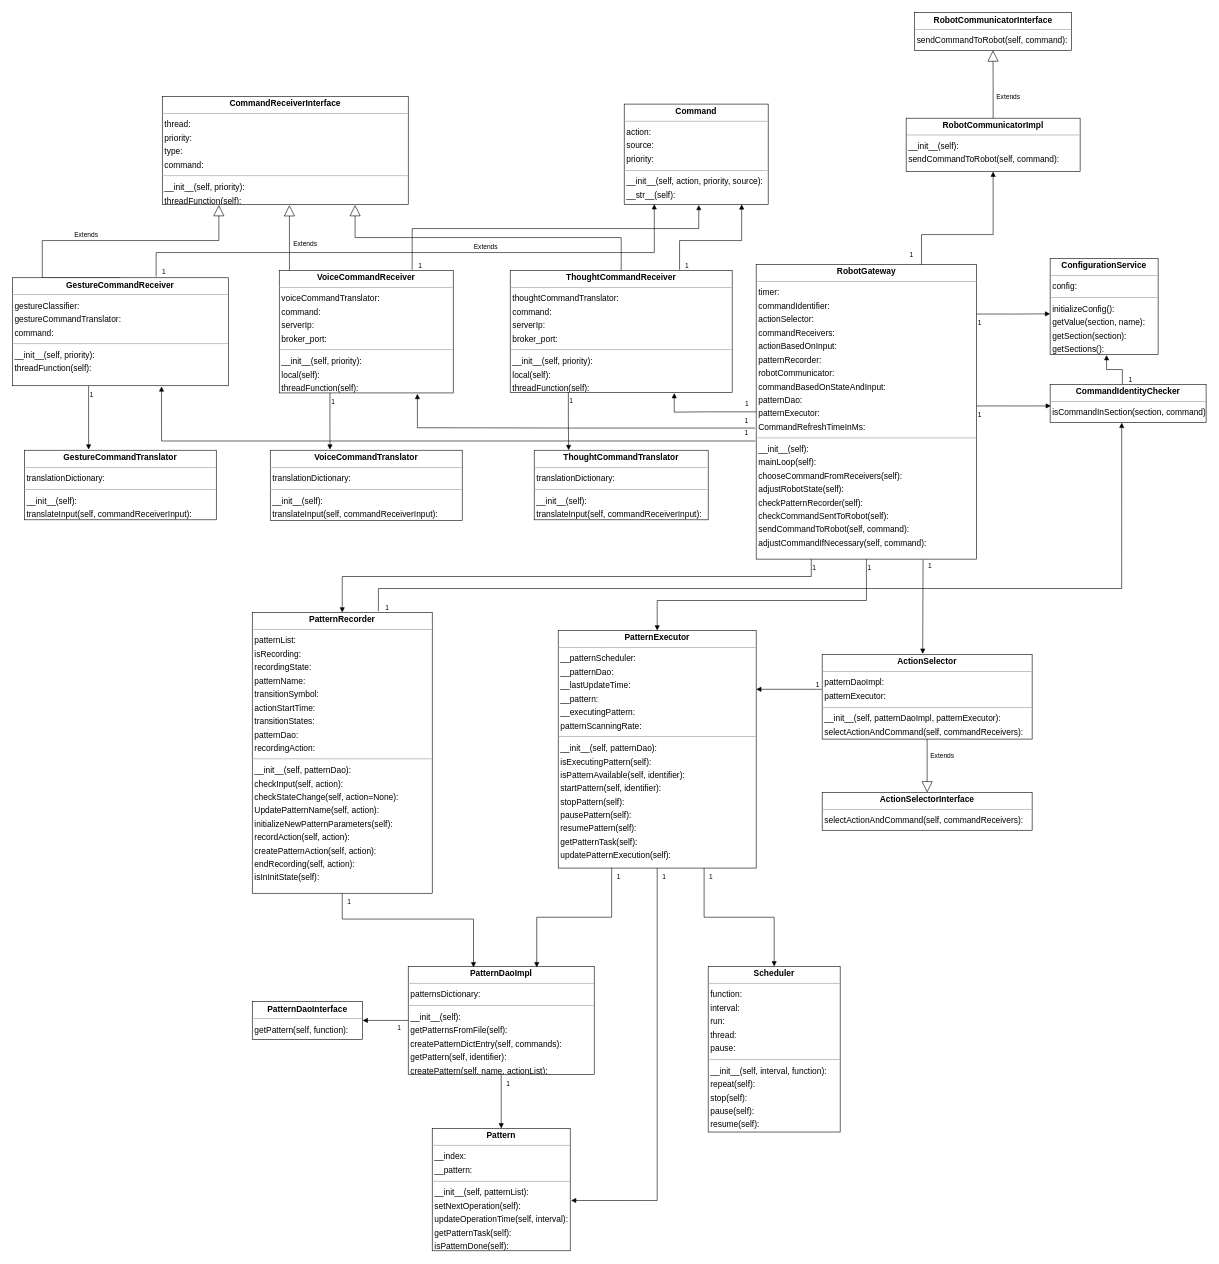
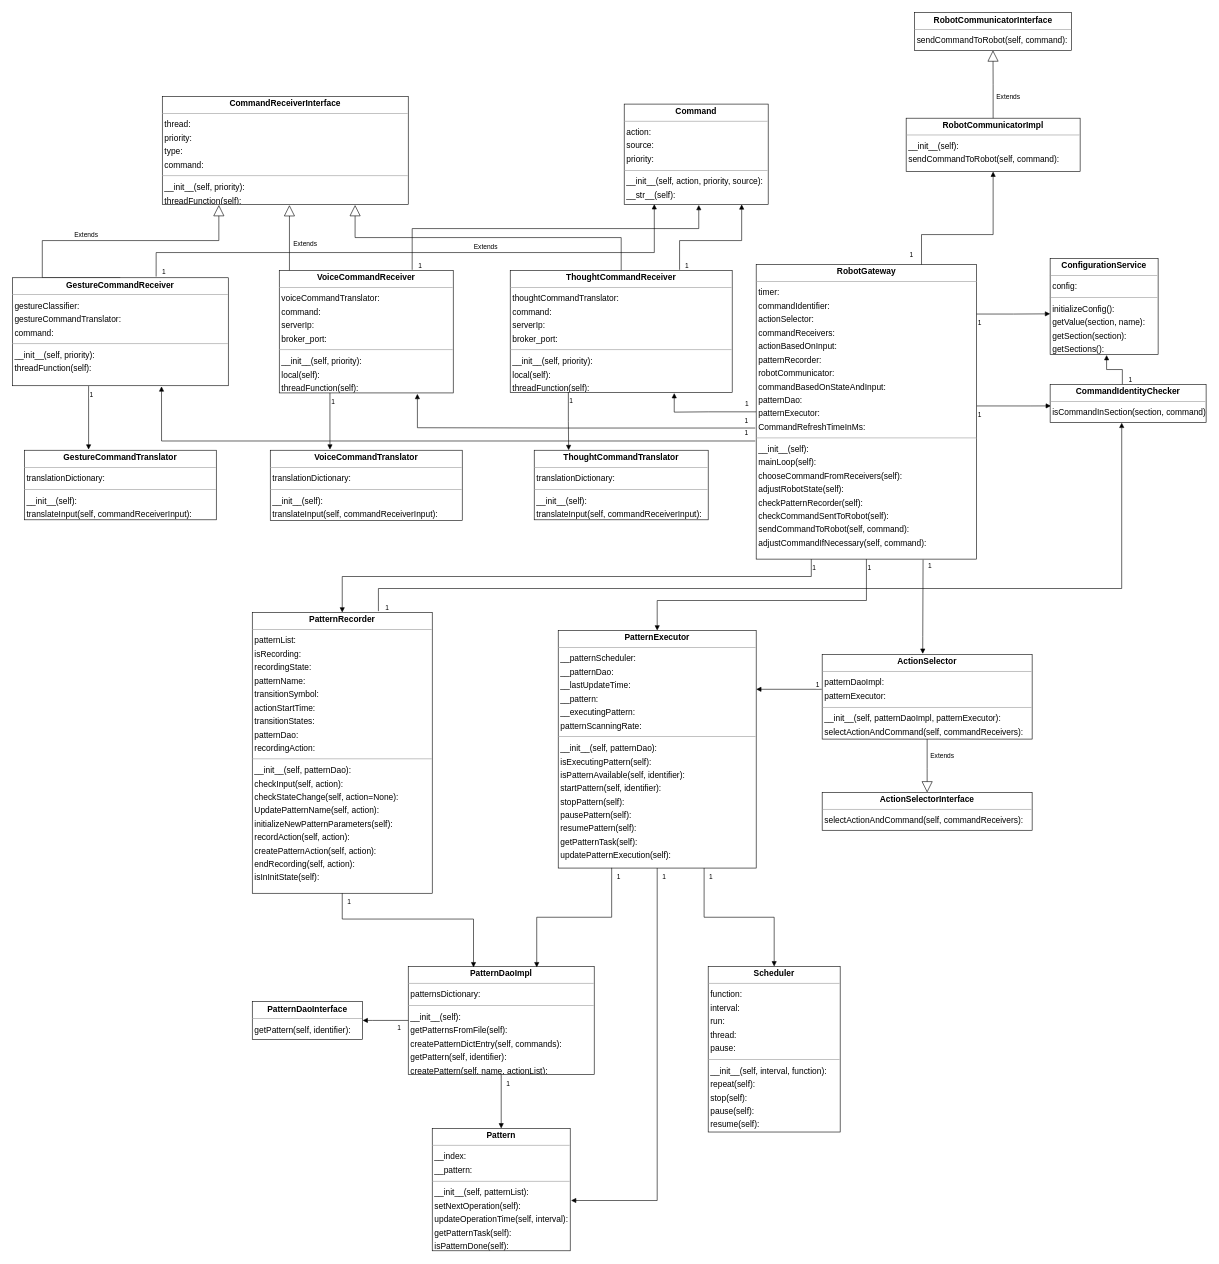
node "PatternDaoInterface getPattern(self, function):": label "PatternDaoInterface getPattern(self, function):" -> "PatternDaoInterface getPattern(self, identifier):"
